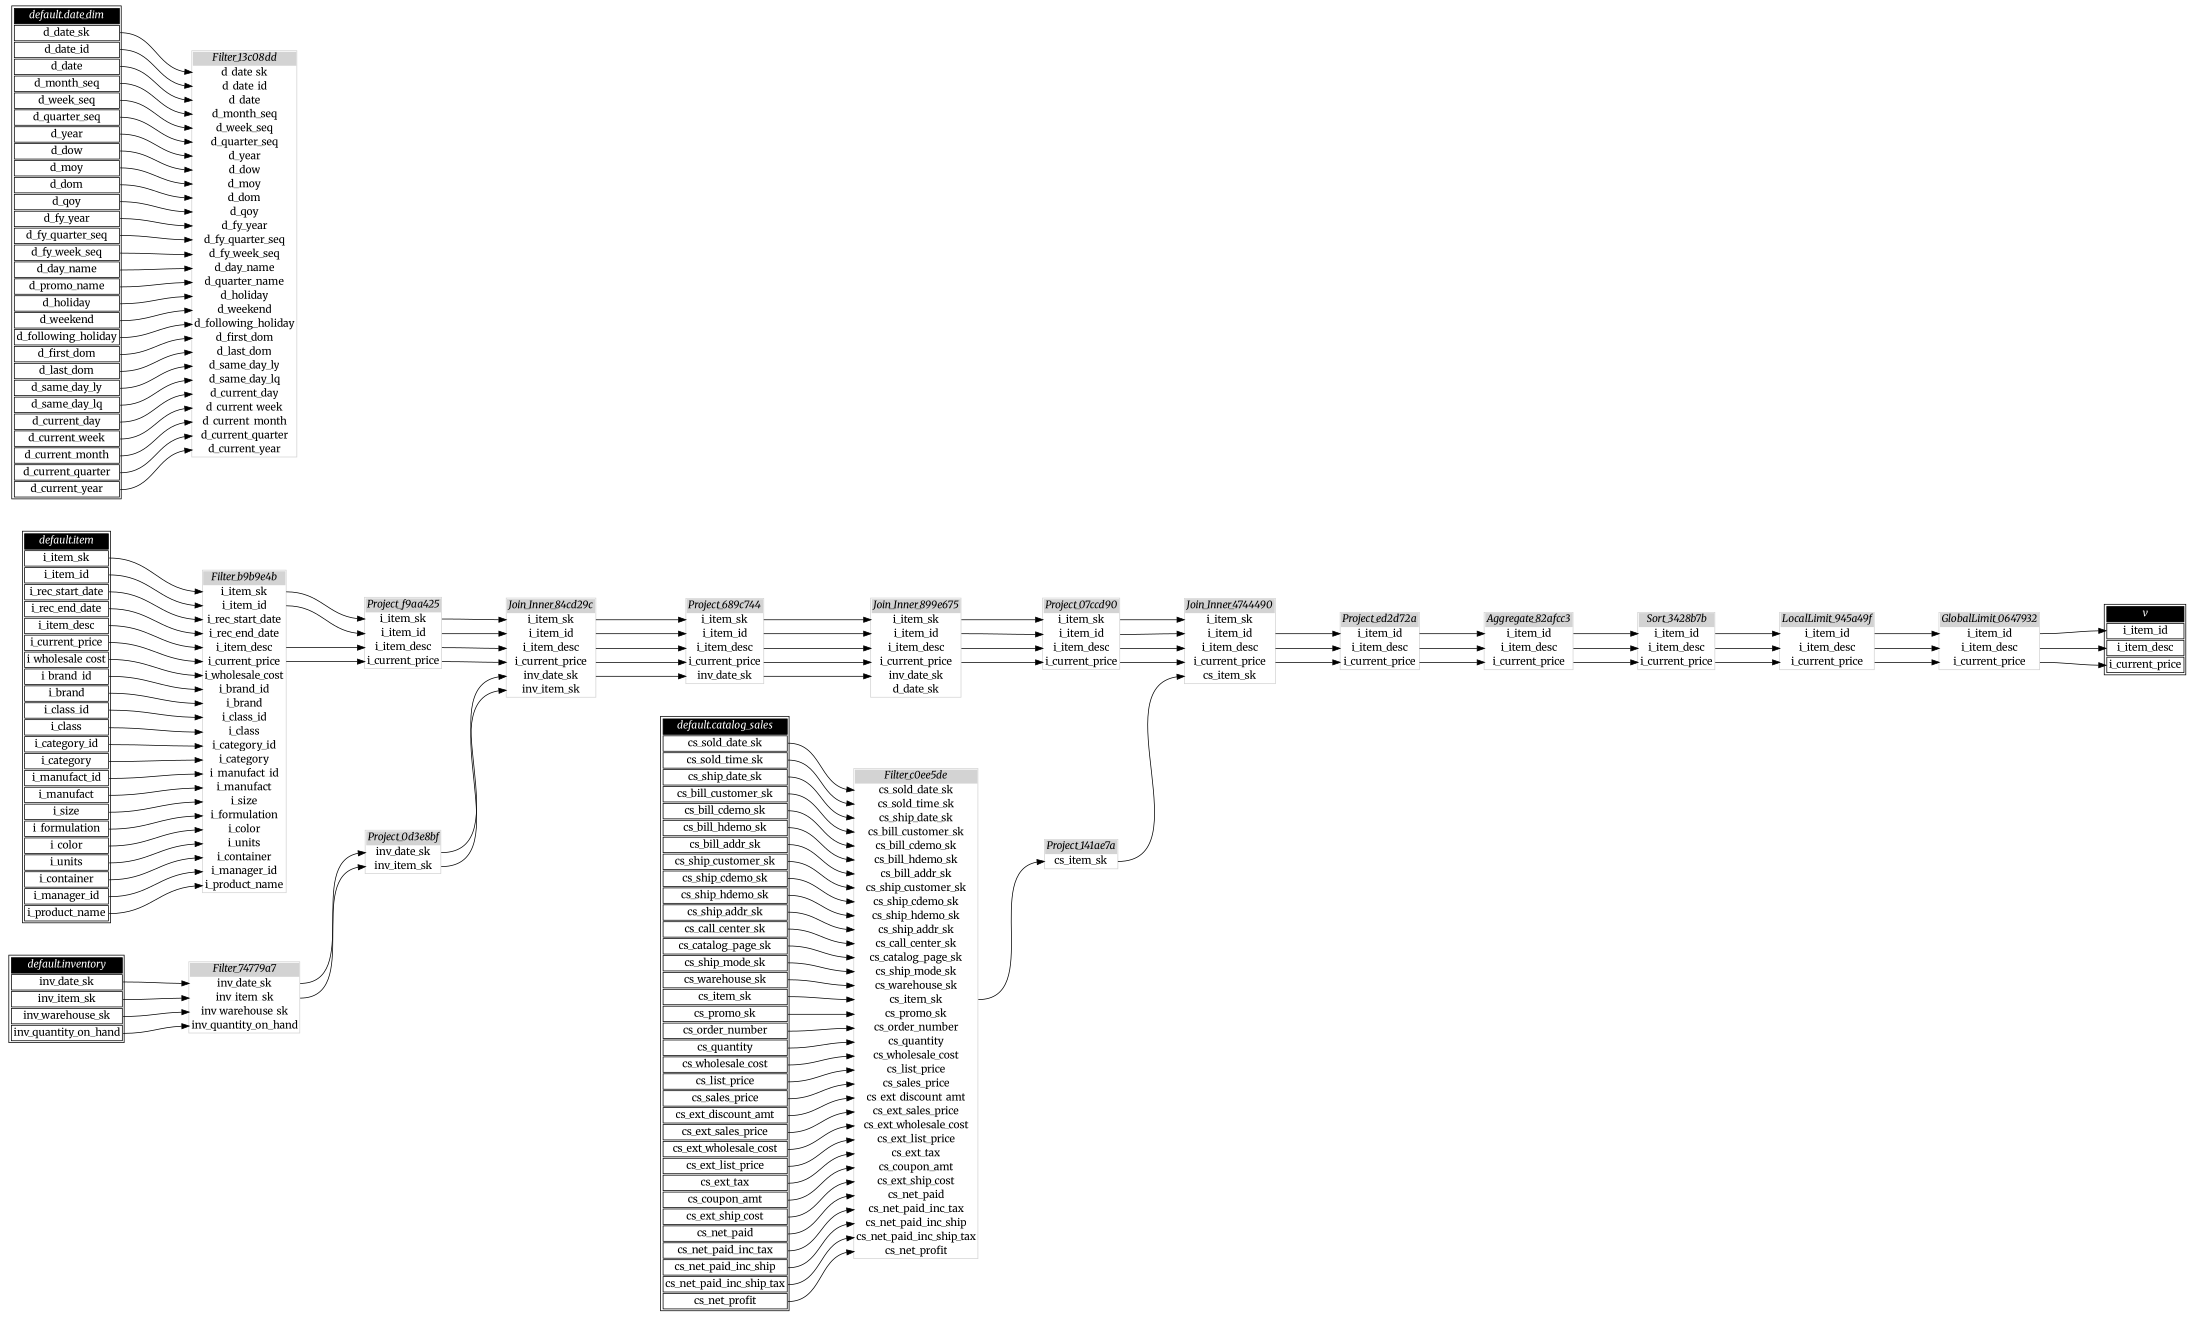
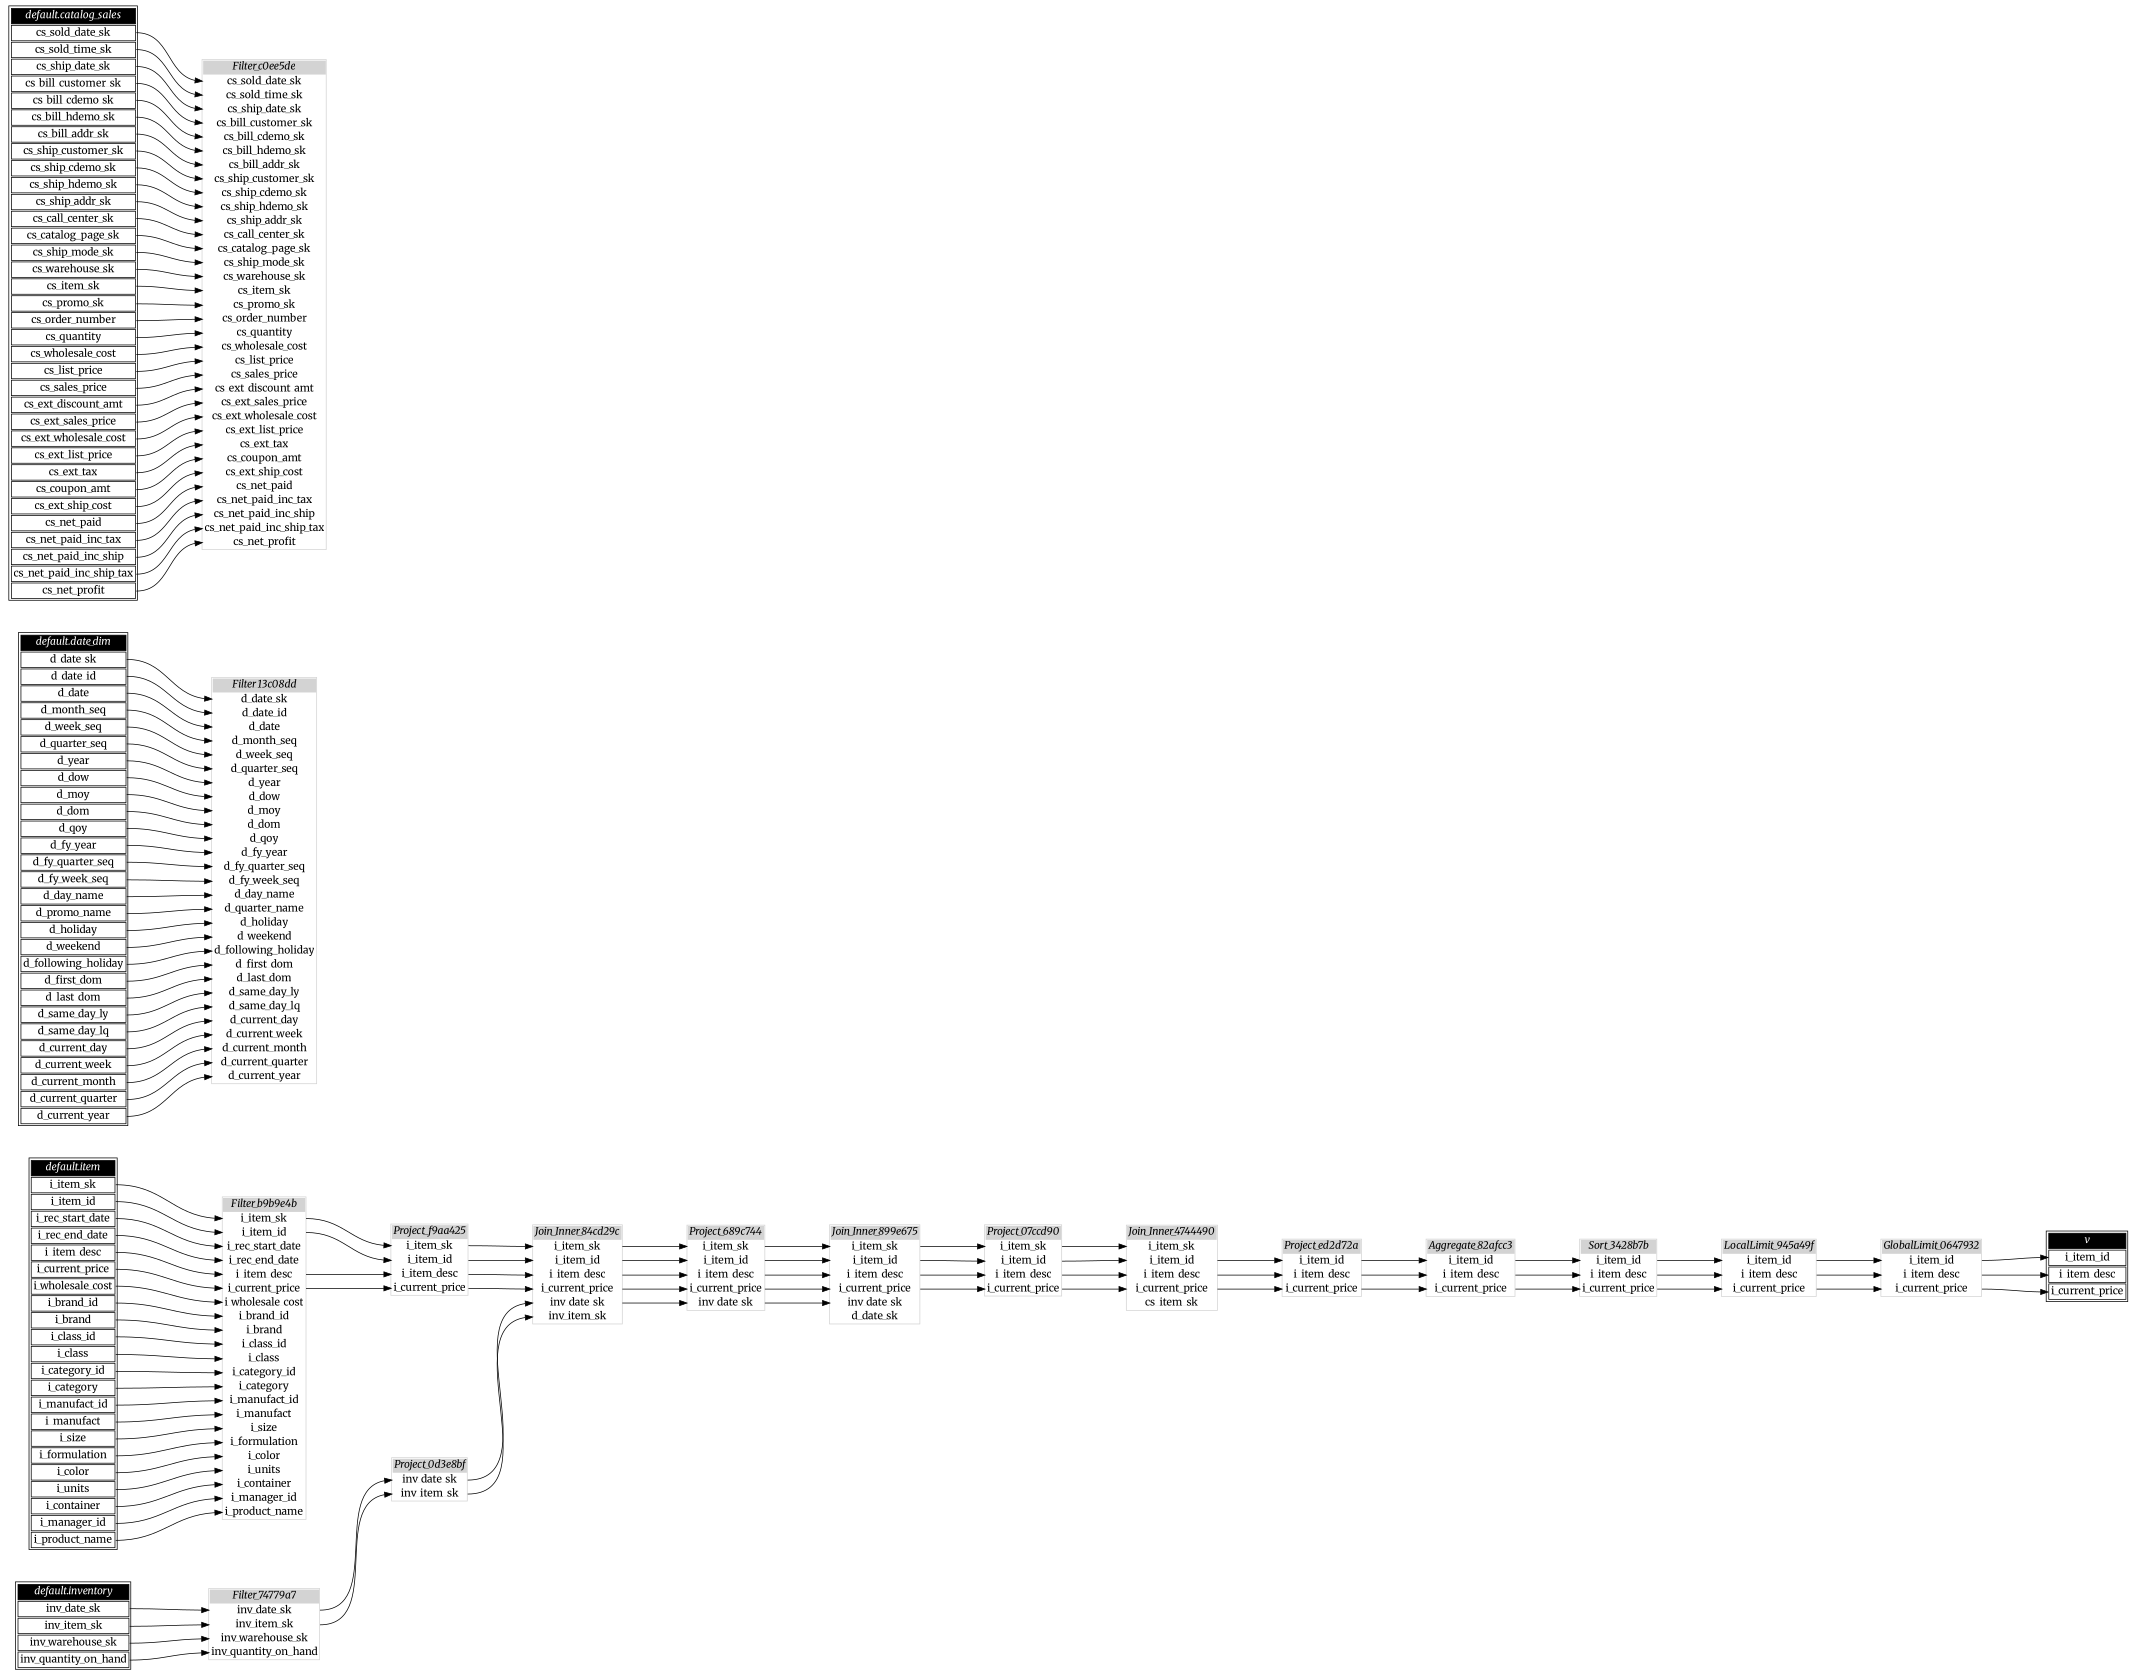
node "Project_141ae7a": removed
